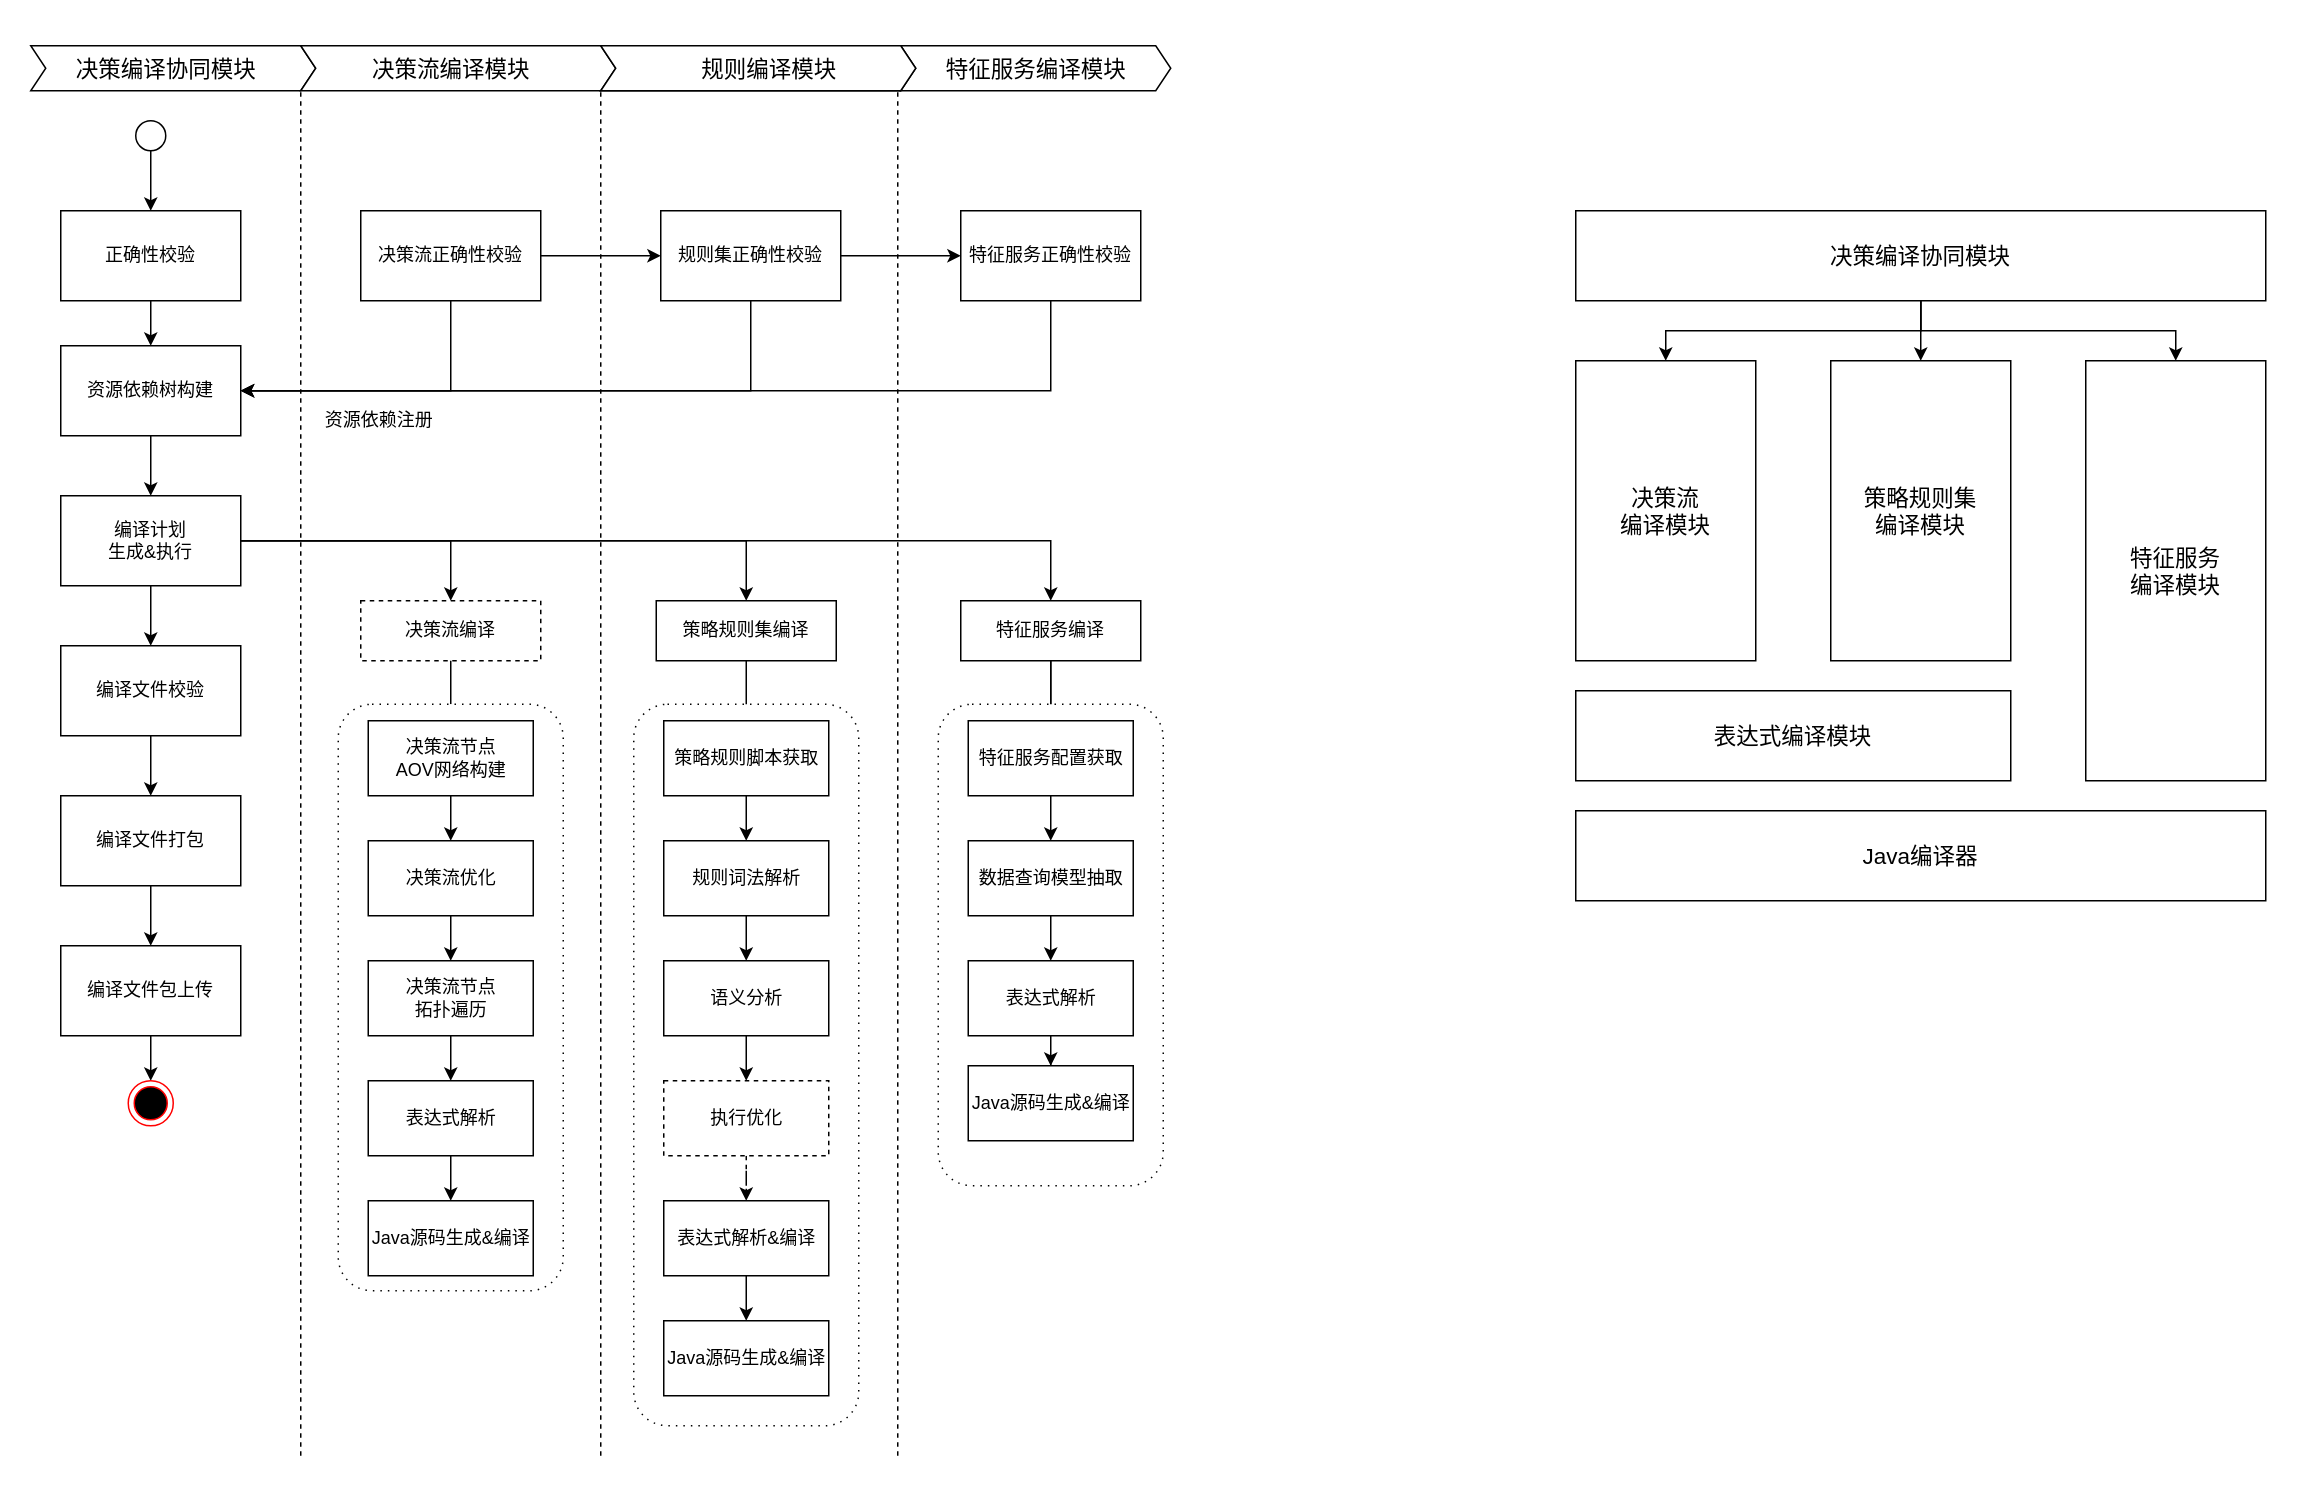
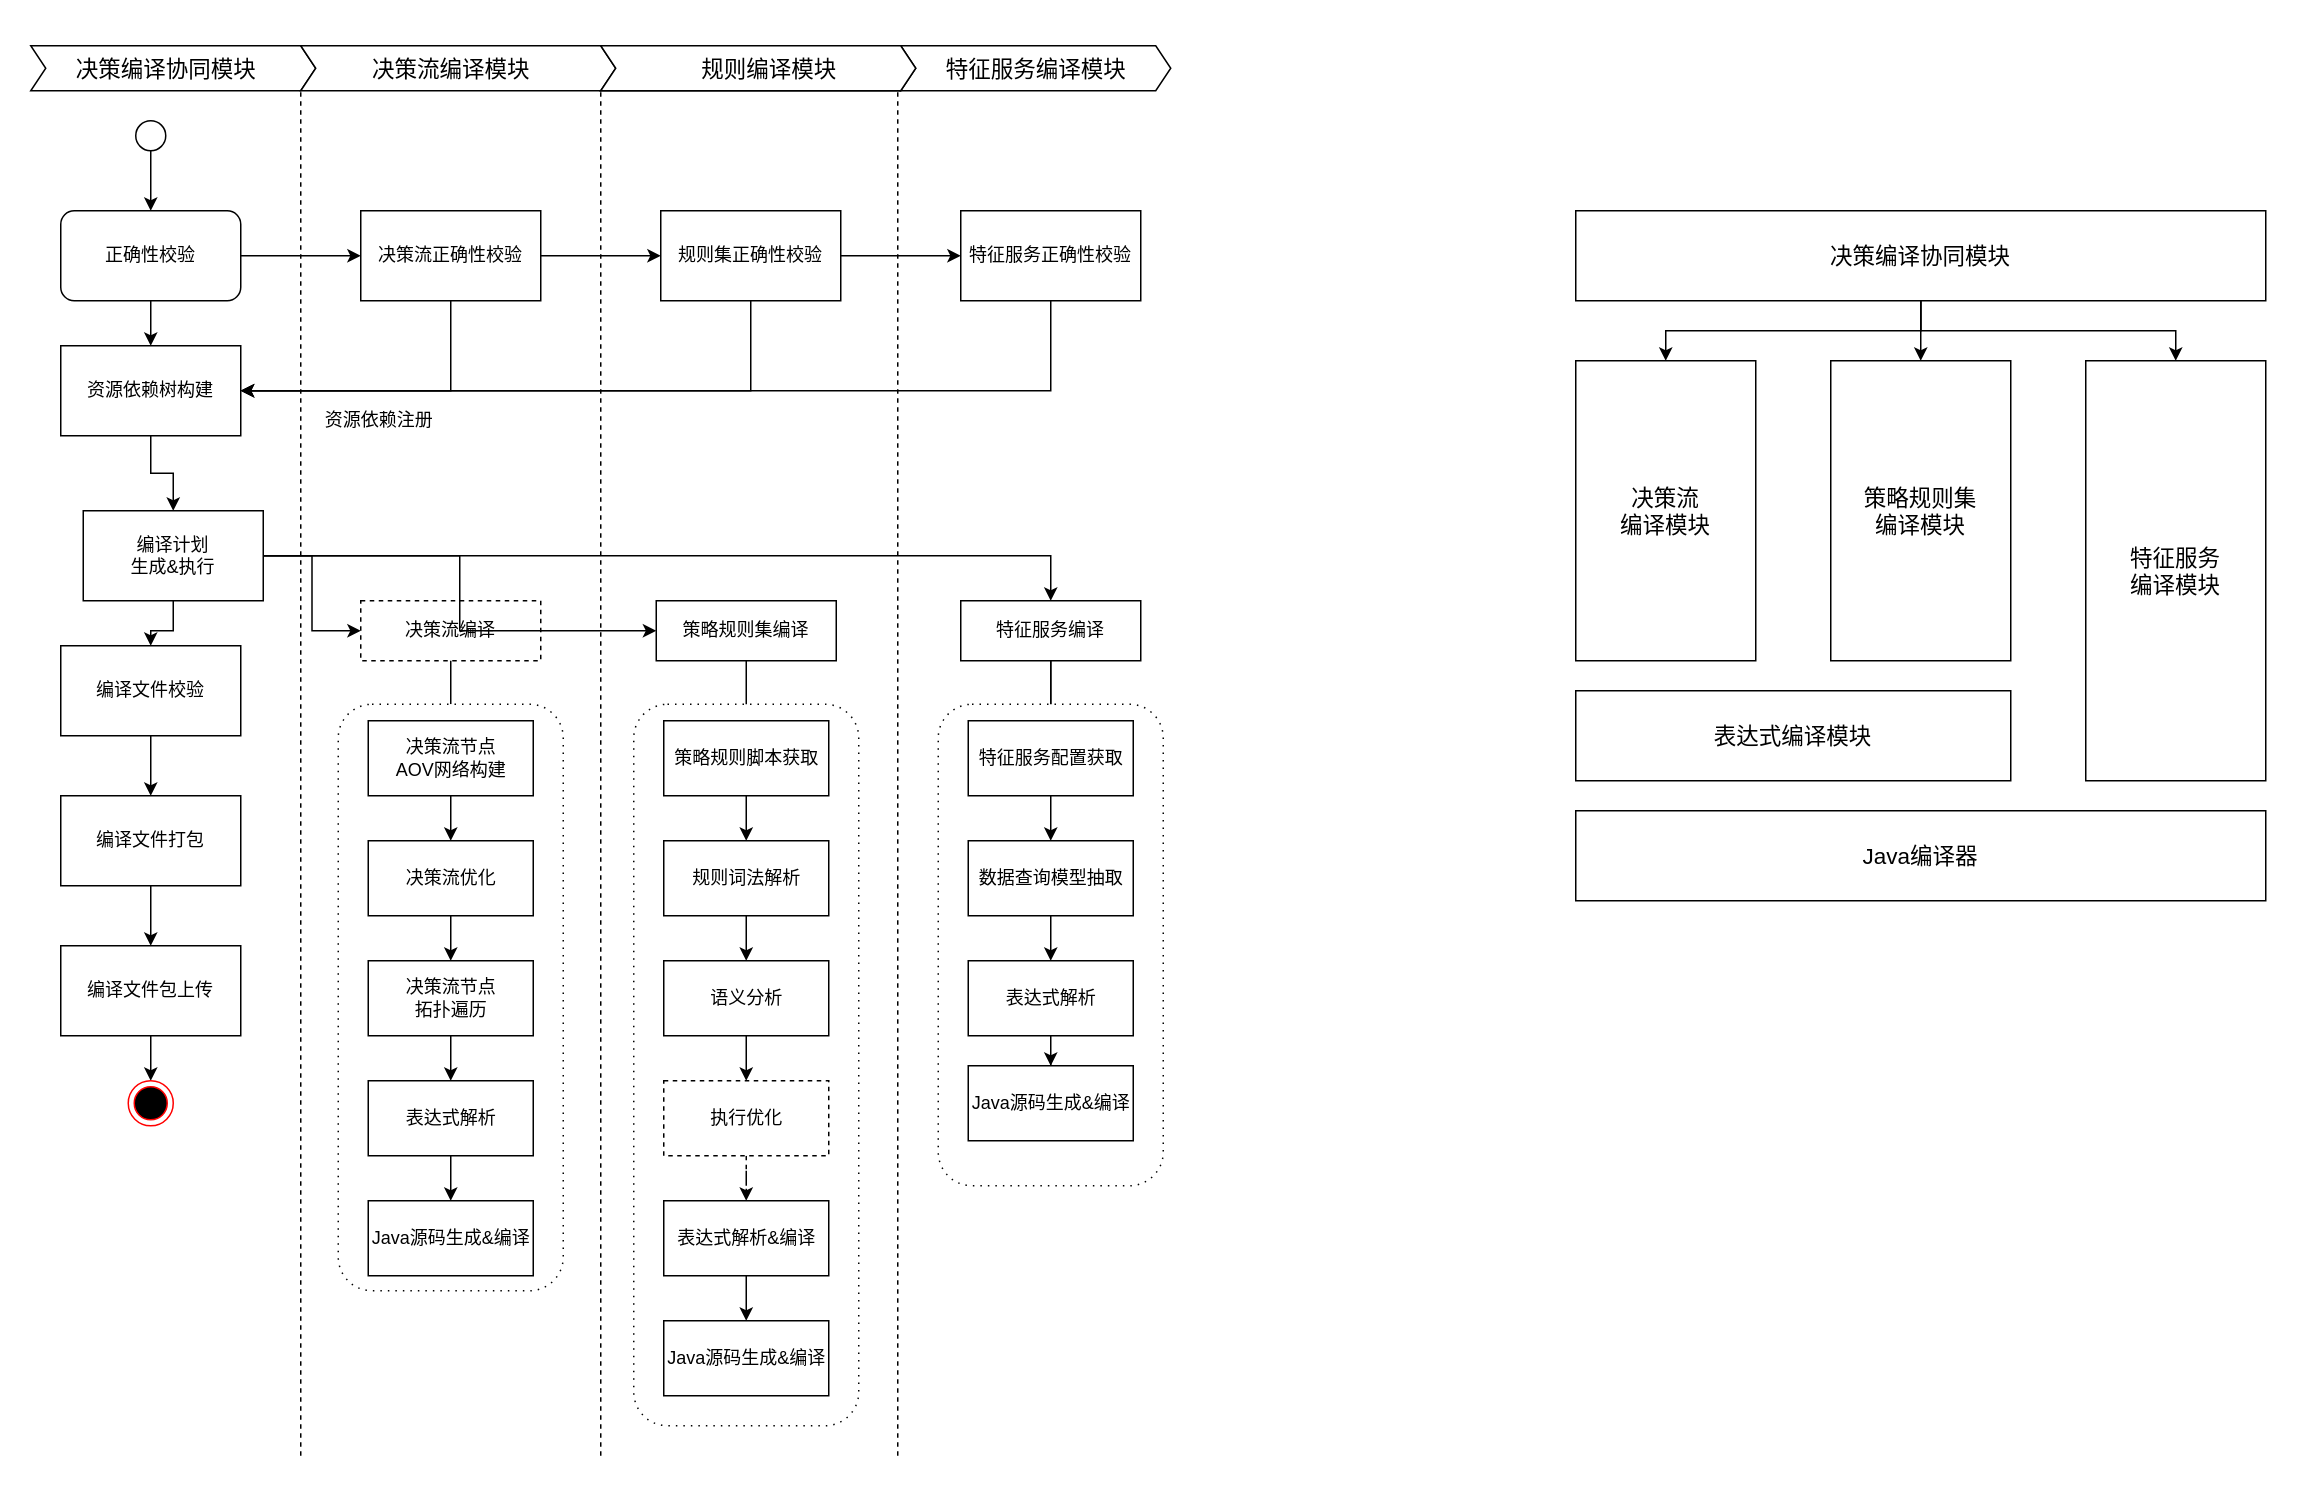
node "正确性校验": shape rectangle -> rounded rectangle
edge "正确性校验" -> "决策流正确性校验": added
node "编译计划 生成&执行": moved (151, 541) -> (173, 556)
